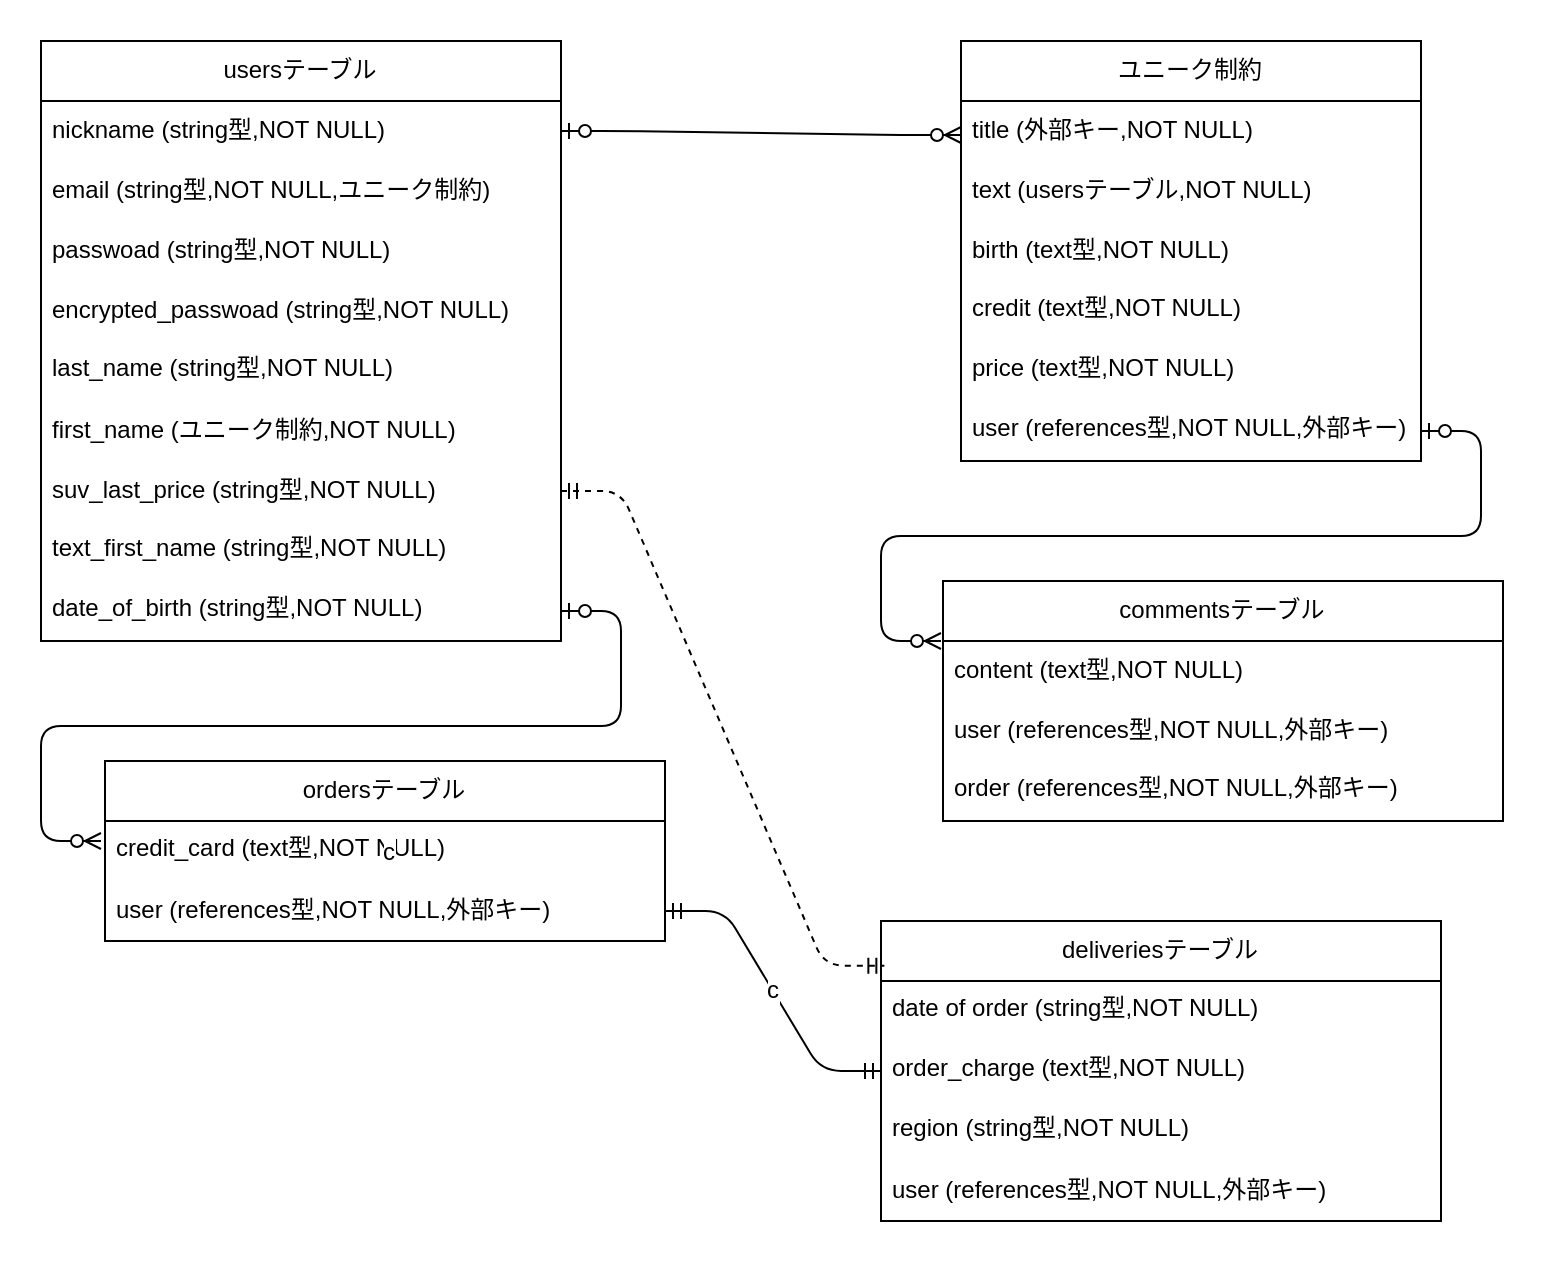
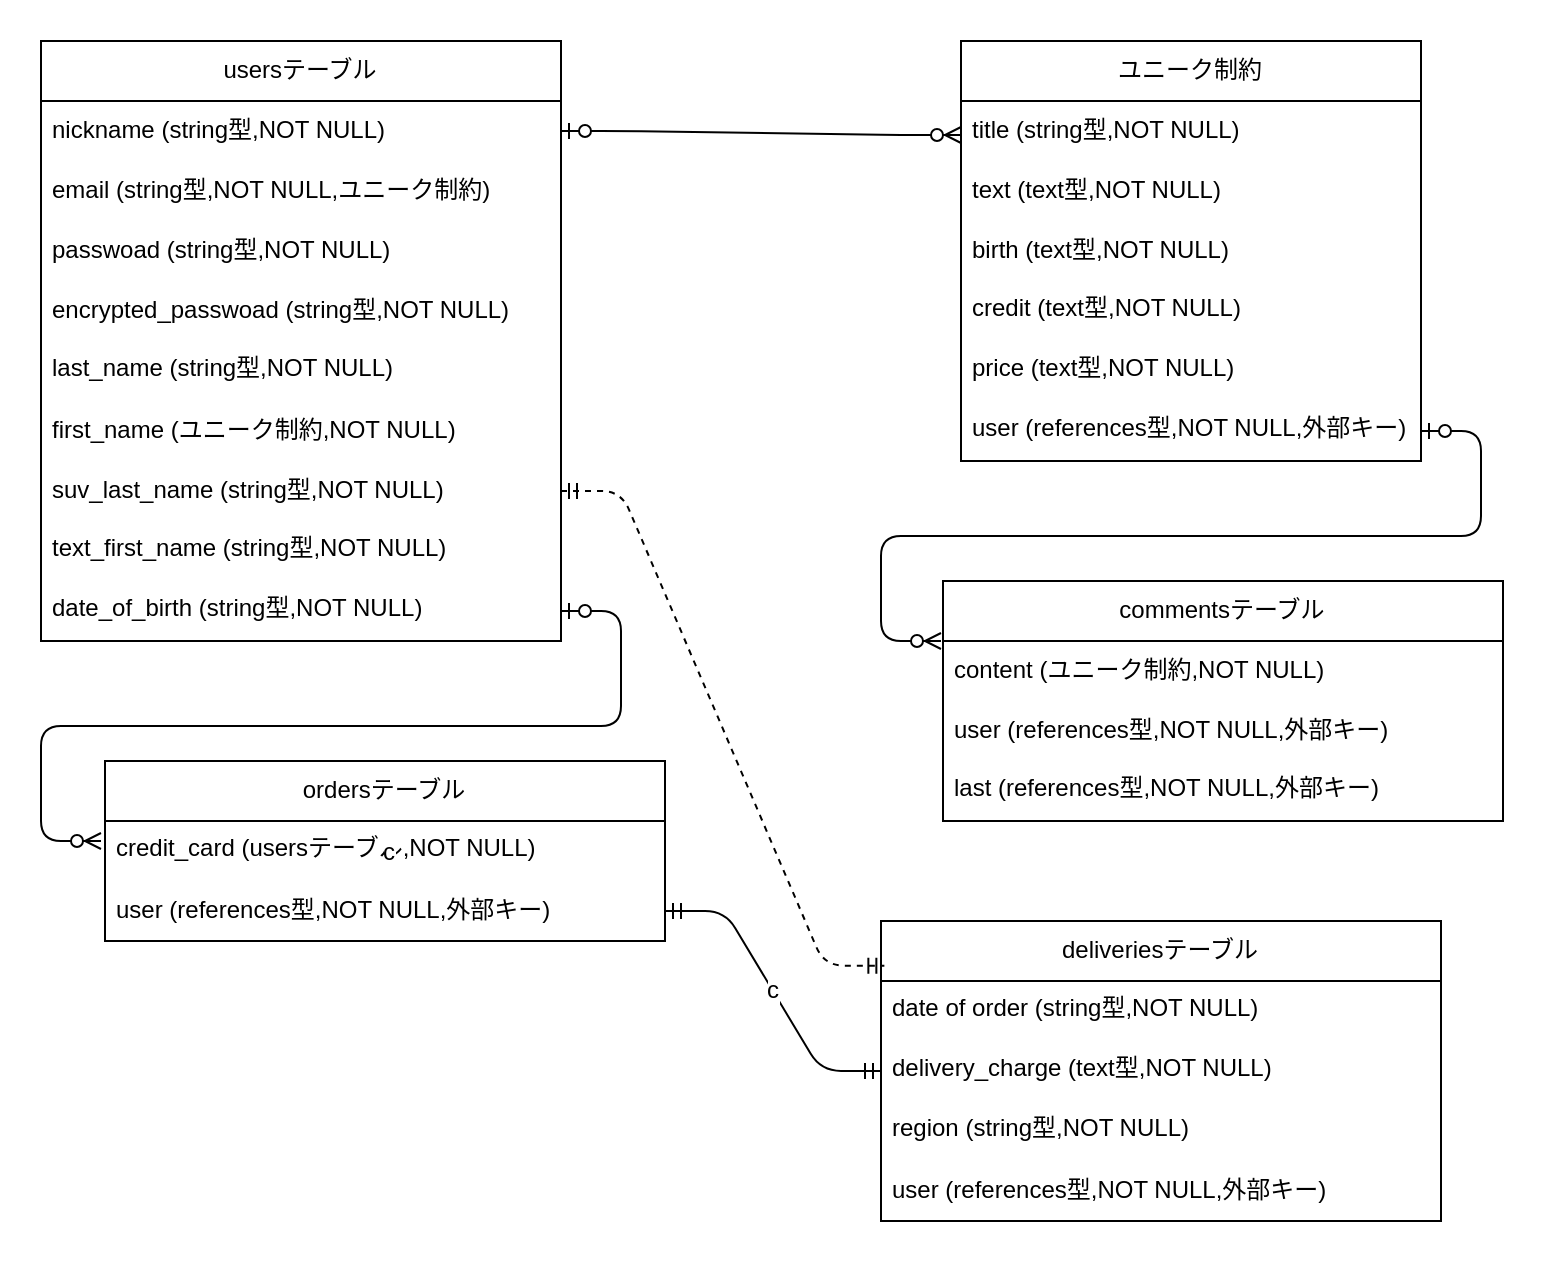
node "title (外部キー,NOT NULL)": label "title (外部キー,NOT NULL)" -> "title (string型,NOT NULL)"
node "text (usersテーブル,NOT NULL)": label "text (usersテーブル,NOT NULL)" -> "text (text型,NOT NULL)"
node "suv_last_price (string型,NOT NULL)": label "suv_last_price (string型,NOT NULL)" -> "suv_last_name (string型,NOT NULL)"
node "content (text型,NOT NULL)": label "content (text型,NOT NULL)" -> "content (ユニーク制約,NOT NULL)"
node "order (references型,NOT NULL,外部キー)": label "order (references型,NOT NULL,外部キー)" -> "last (references型,NOT NULL,外部キー)"
node "credit_card (text型,NOT NULL)": label "credit_card (text型,NOT NULL)" -> "credit_card (usersテーブル,NOT NULL)"
node "order_charge (text型,NOT NULL)": label "order_charge (text型,NOT NULL)" -> "delivery_charge (text型,NOT NULL)"
